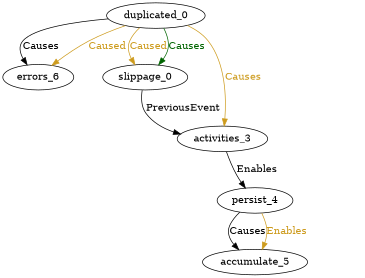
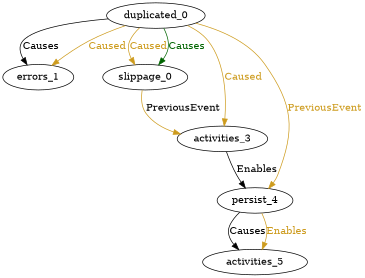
node "errors_6": label "errors_6" -> "errors_1"
edge "duplicated_0" -> "activities_3": label "Causes" -> "Caused"
edge "duplicated_0" -> "persist_4": added, label "PreviousEvent"
edge "slippage_0" -> "activities_3": color Black -> goldenrod3
node "accumulate_5": label "accumulate_5" -> "activities_5"
